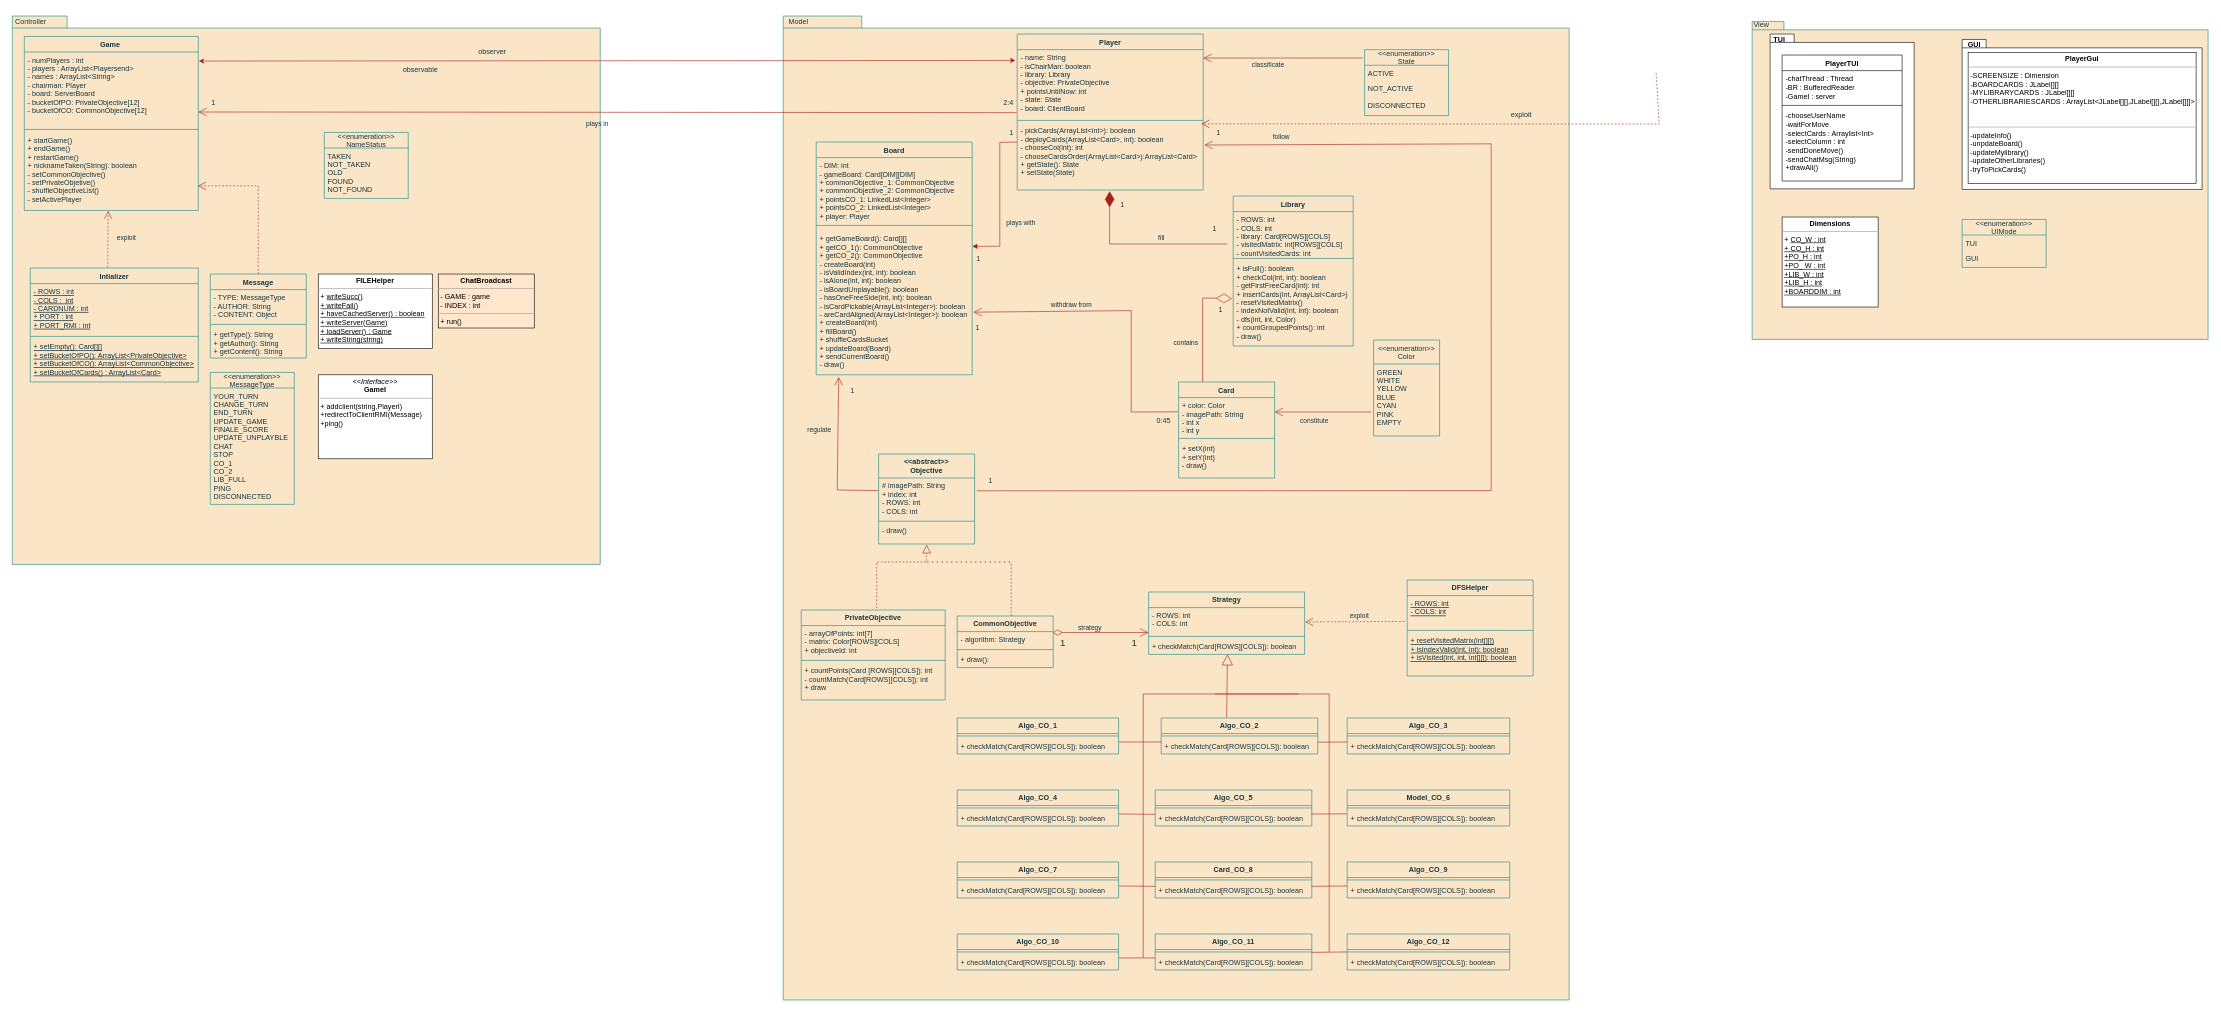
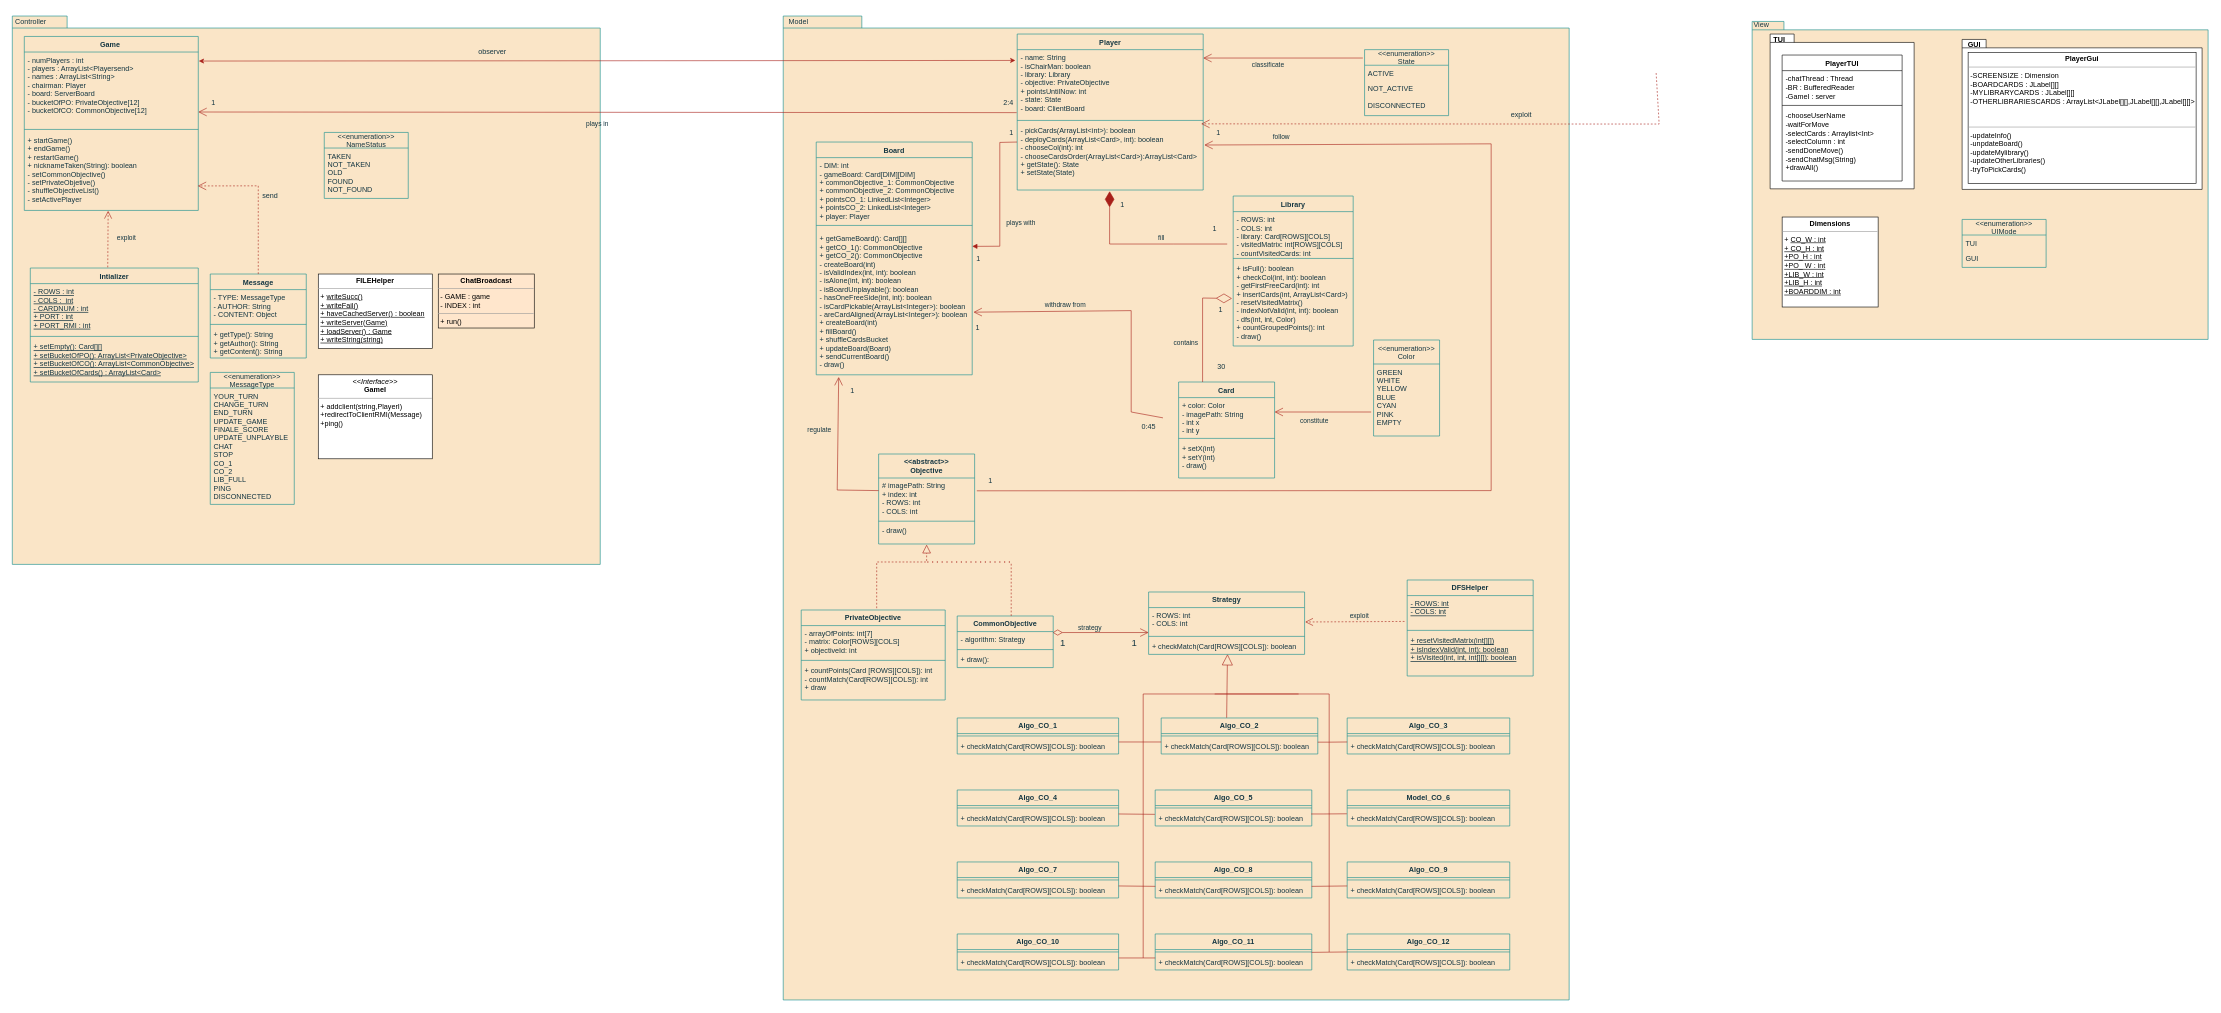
node "observable": removed
node "send": added
node "30": added
node "0:45": moved (1164, 421) -> (1149, 427)
node "Card_CO_8": label "Card_CO_8" -> "Algo_CO_8"
